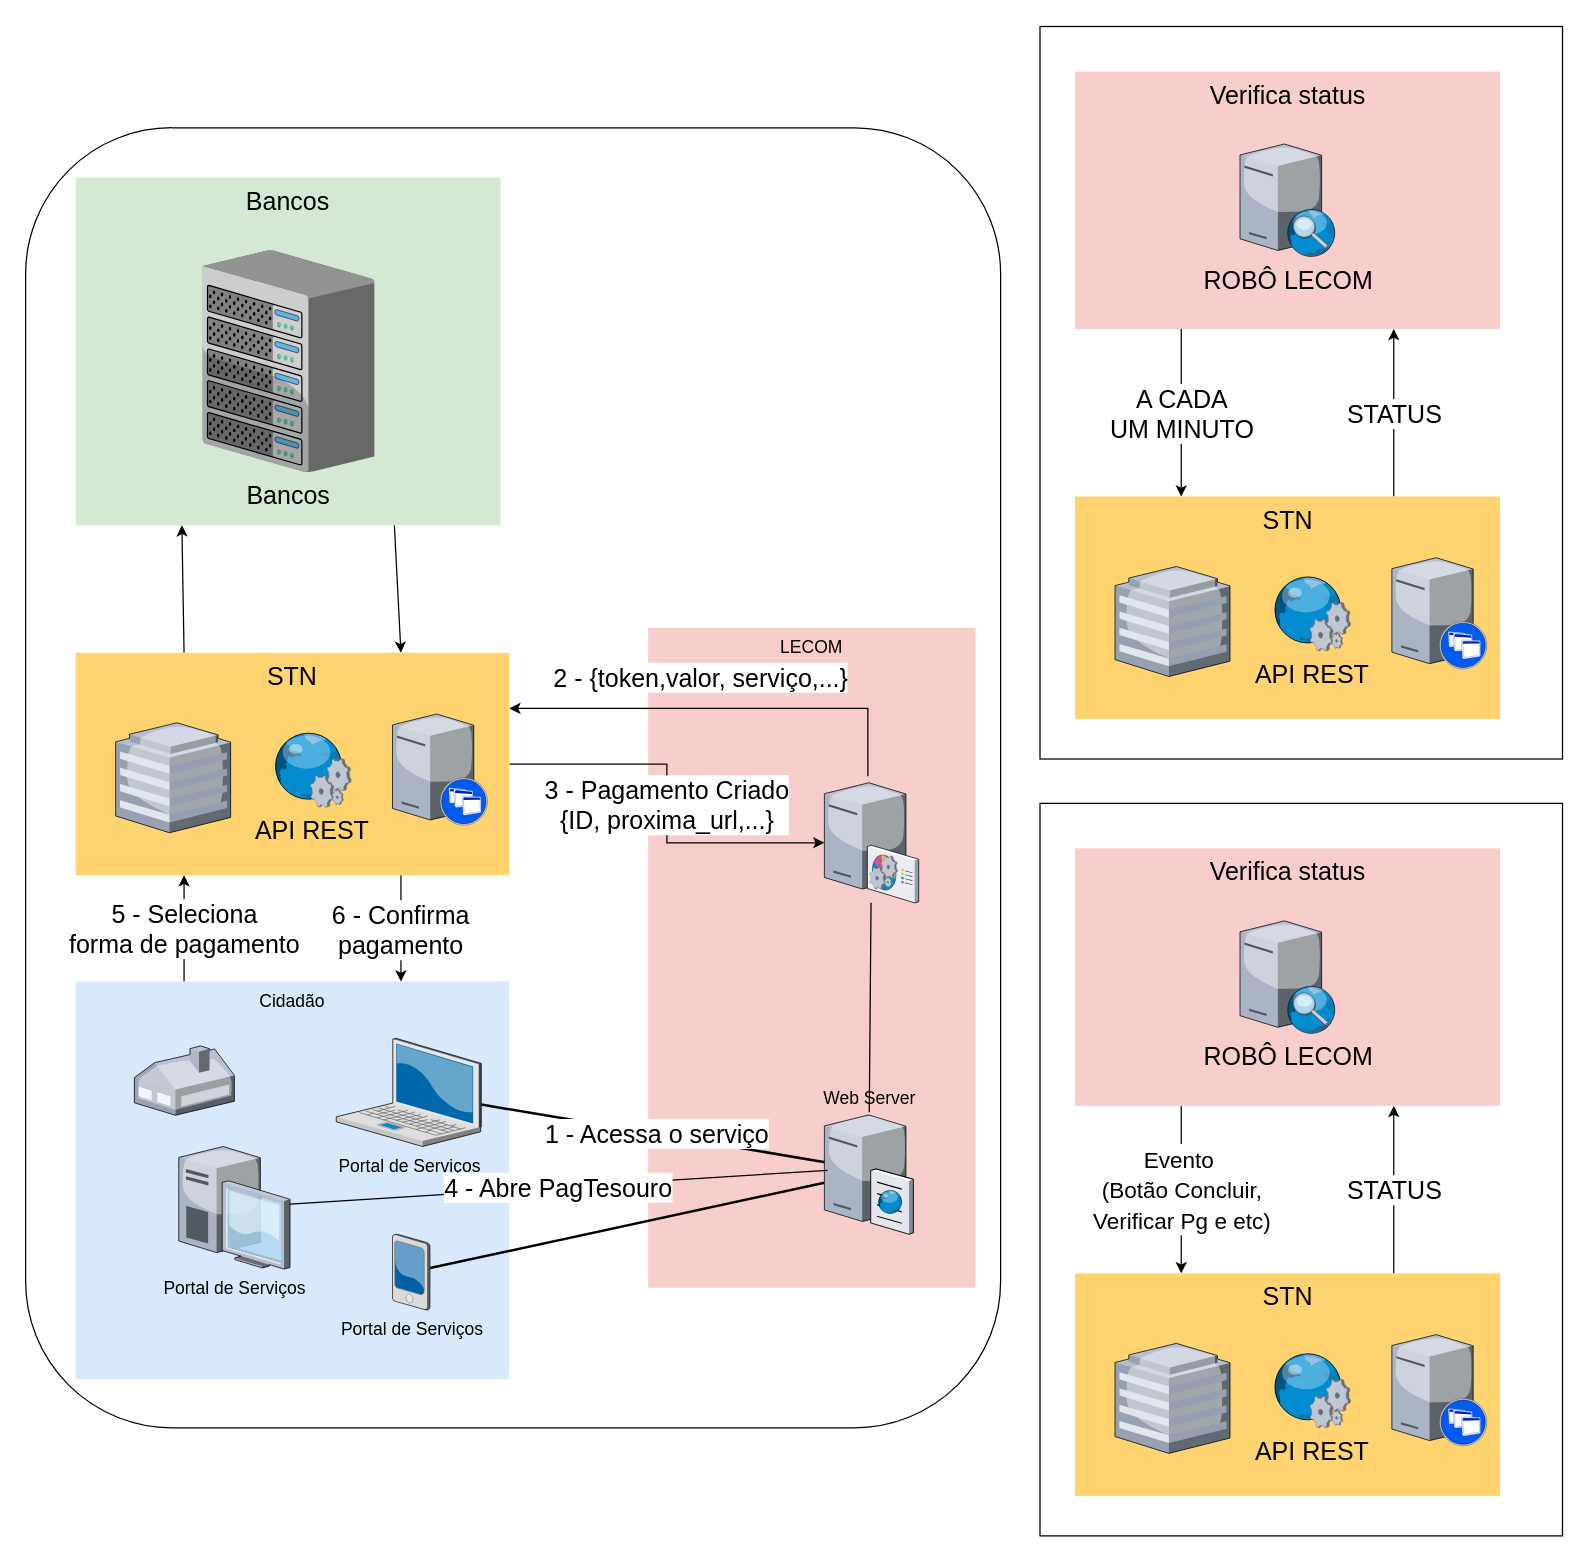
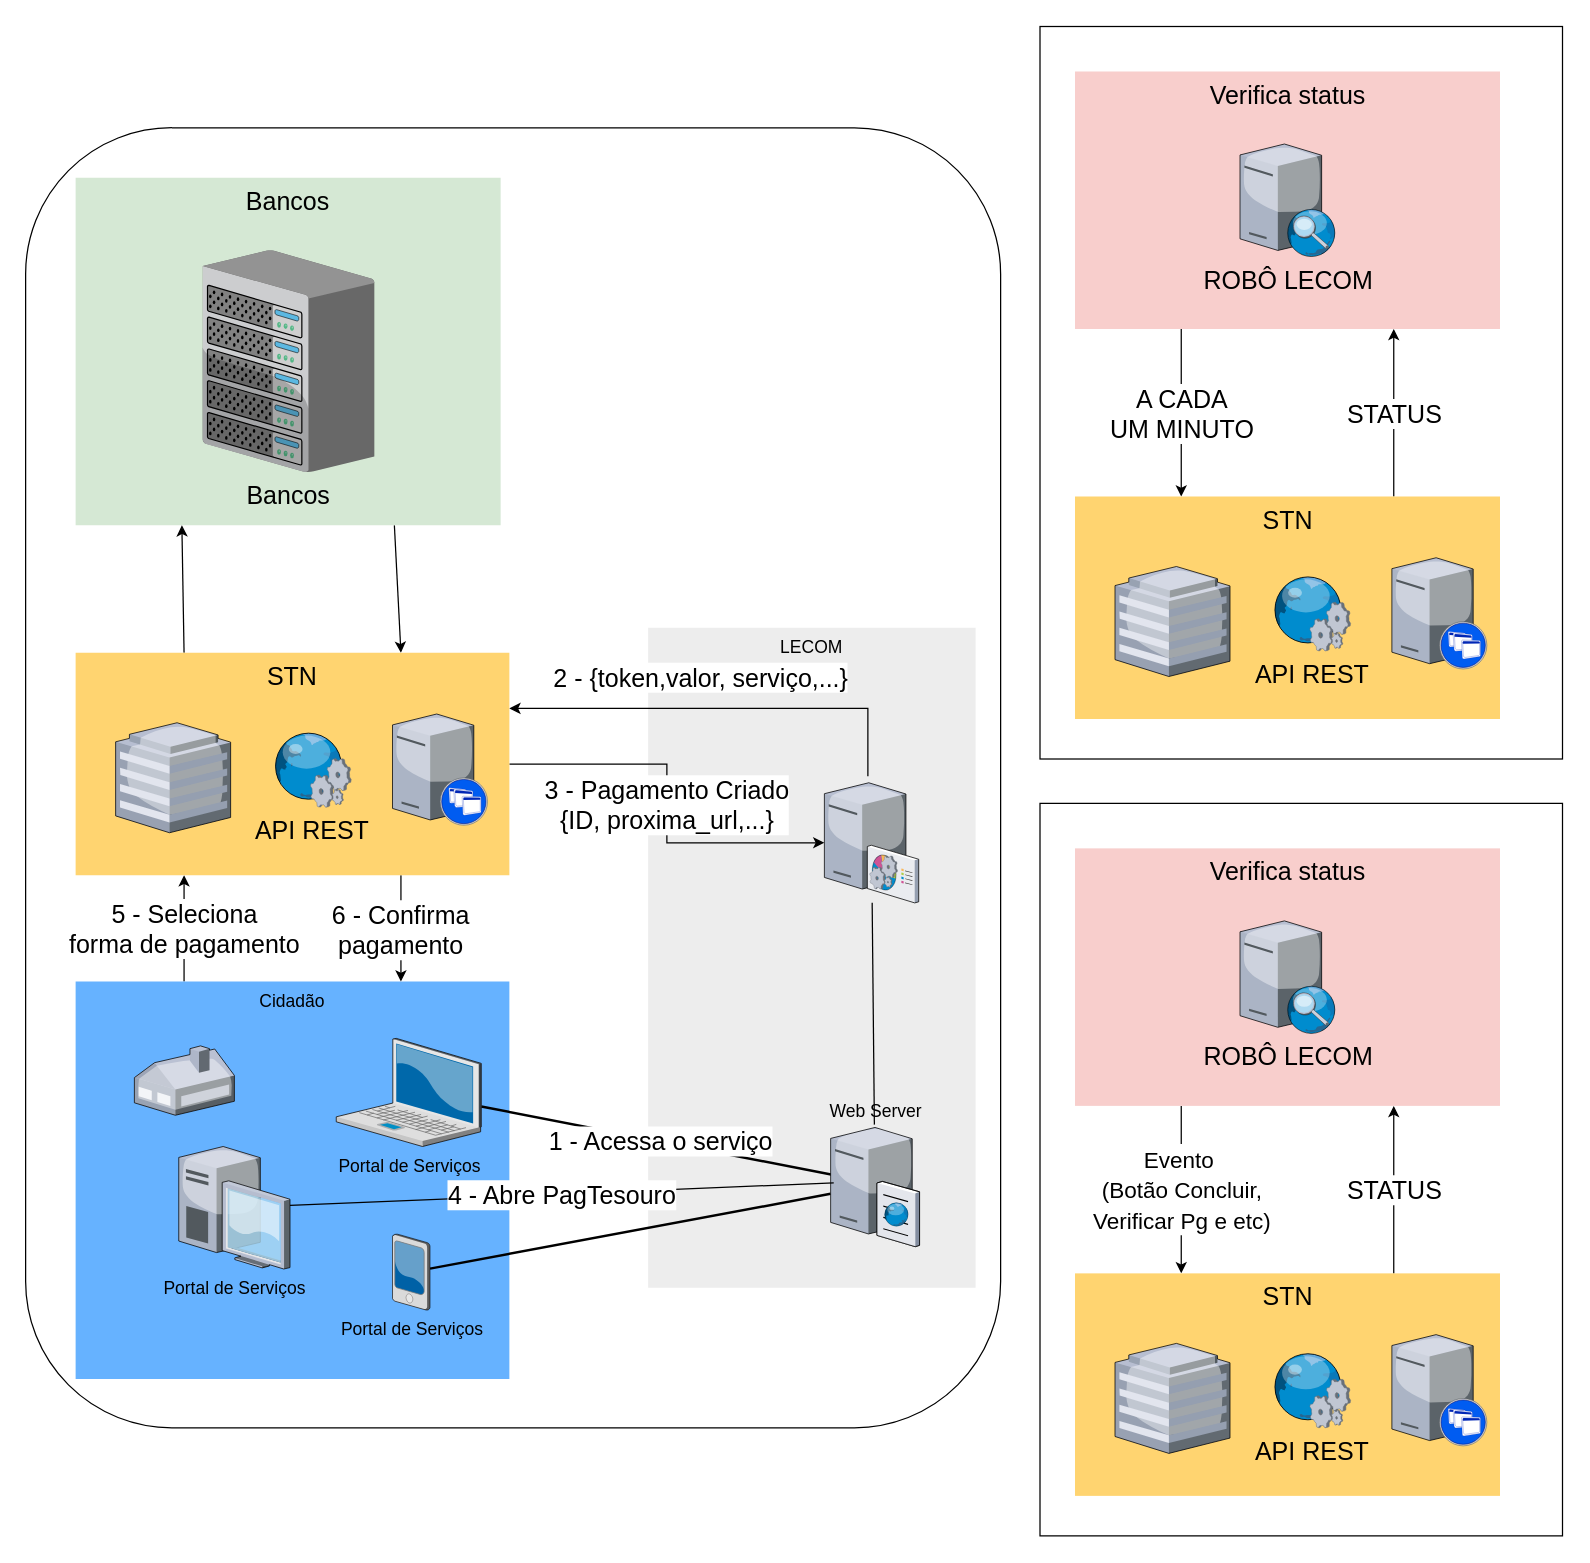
node "LECOM": fillcolor #f8cecc -> #ededed
node "Web Server": moved (869, 1173) -> (875, 1185)
node "Cidadão": fillcolor #dae8fc -> #66b2ff
